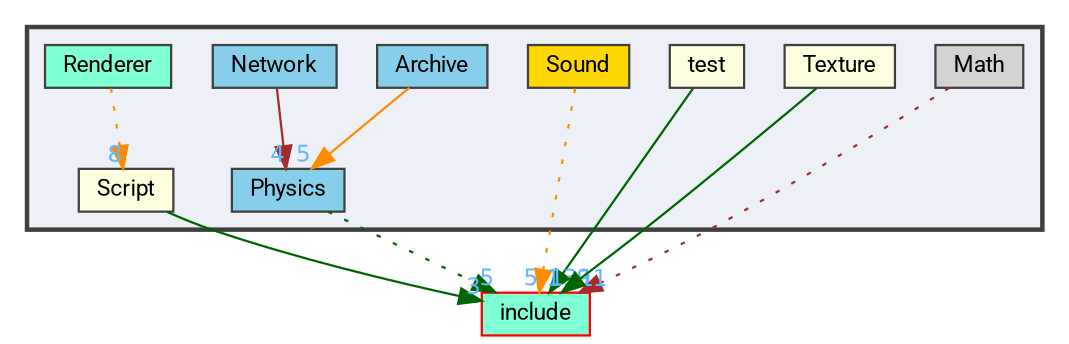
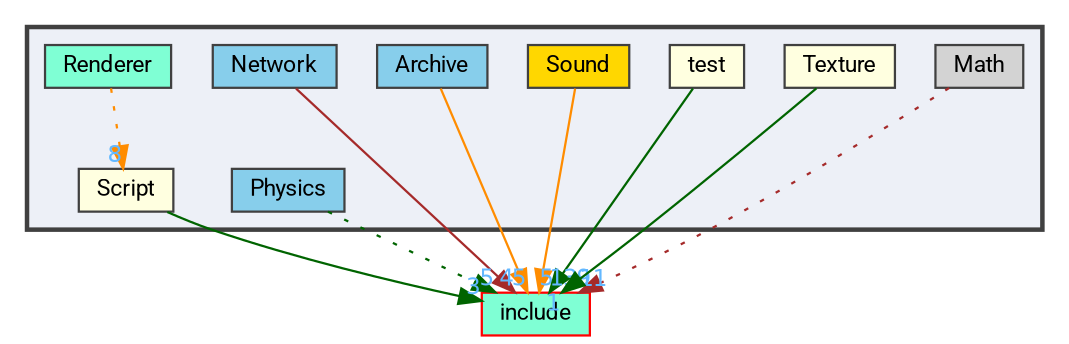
edge "Network" -> "Physics": now "Network" -> "include"
edge "Archive" -> "Physics": now "Archive" -> "include"
edge "Sound" -> "include": style dotted -> solid
